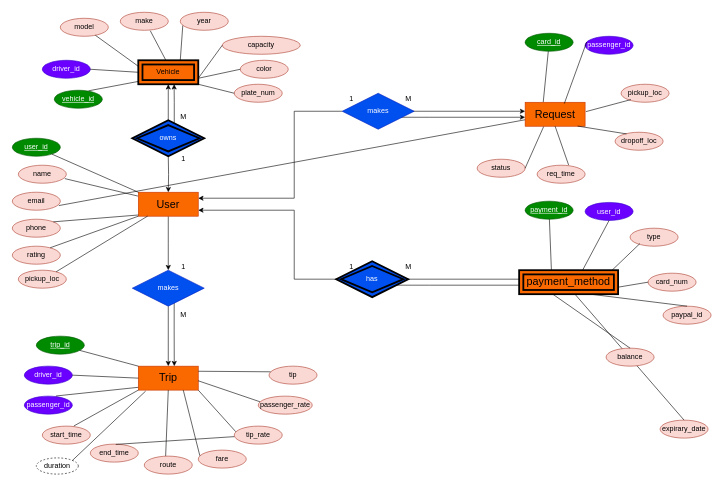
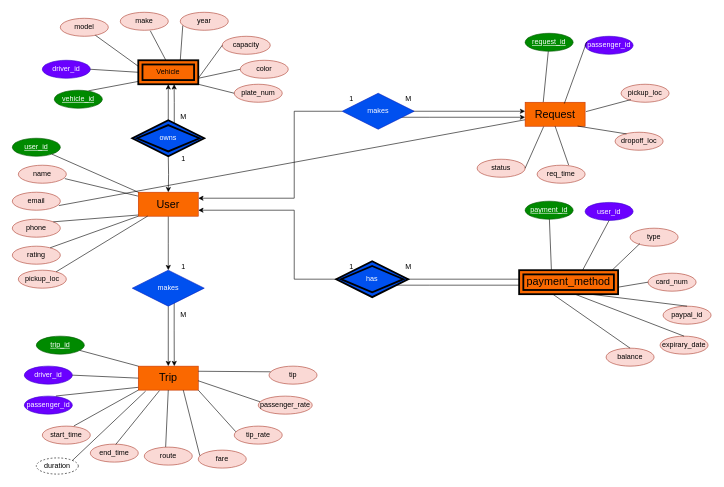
node "card_id": label "card_id" -> "request_id"
node "capacity": size 78x18 -> 48x18
node "expirary_date": moved (684, 429) -> (684, 345)
edge "tip_rate" -- "end_time": now "Trip" -- "end_time"
node "route": moved (168, 465) -> (168, 456)
